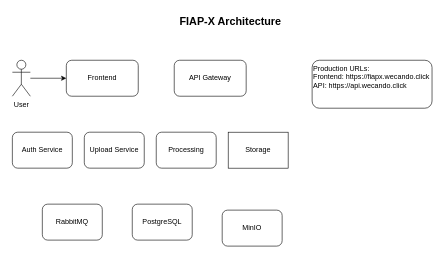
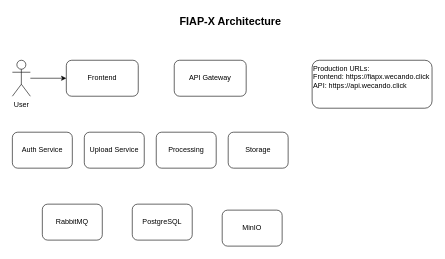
node "Storage": shape rectangle -> rounded rectangle
